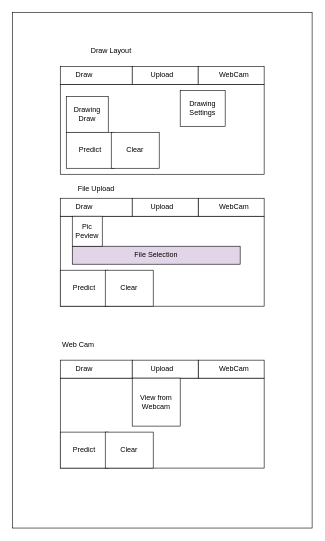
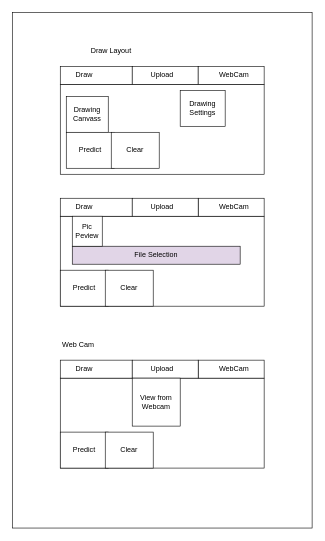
node "Drawing Draw": label "Drawing Draw" -> "Drawing Canvass"
node "File Upload": removed
